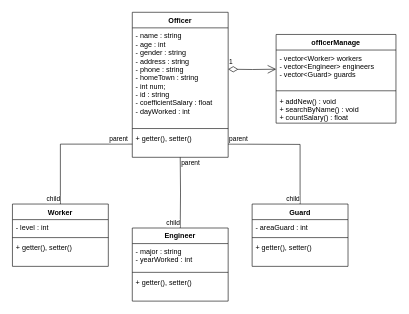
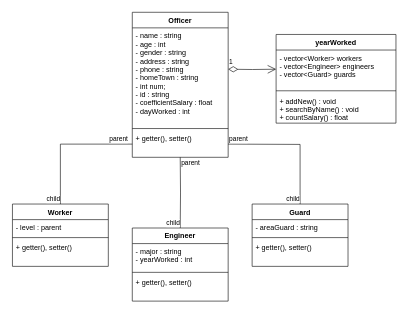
node "officerManage": label "officerManage" -> "yearWorked"
node "- level : int": label "- level : int" -> "- level : parent"
node "- areaGuard : int": label "- areaGuard : int" -> "- areaGuard : string"
